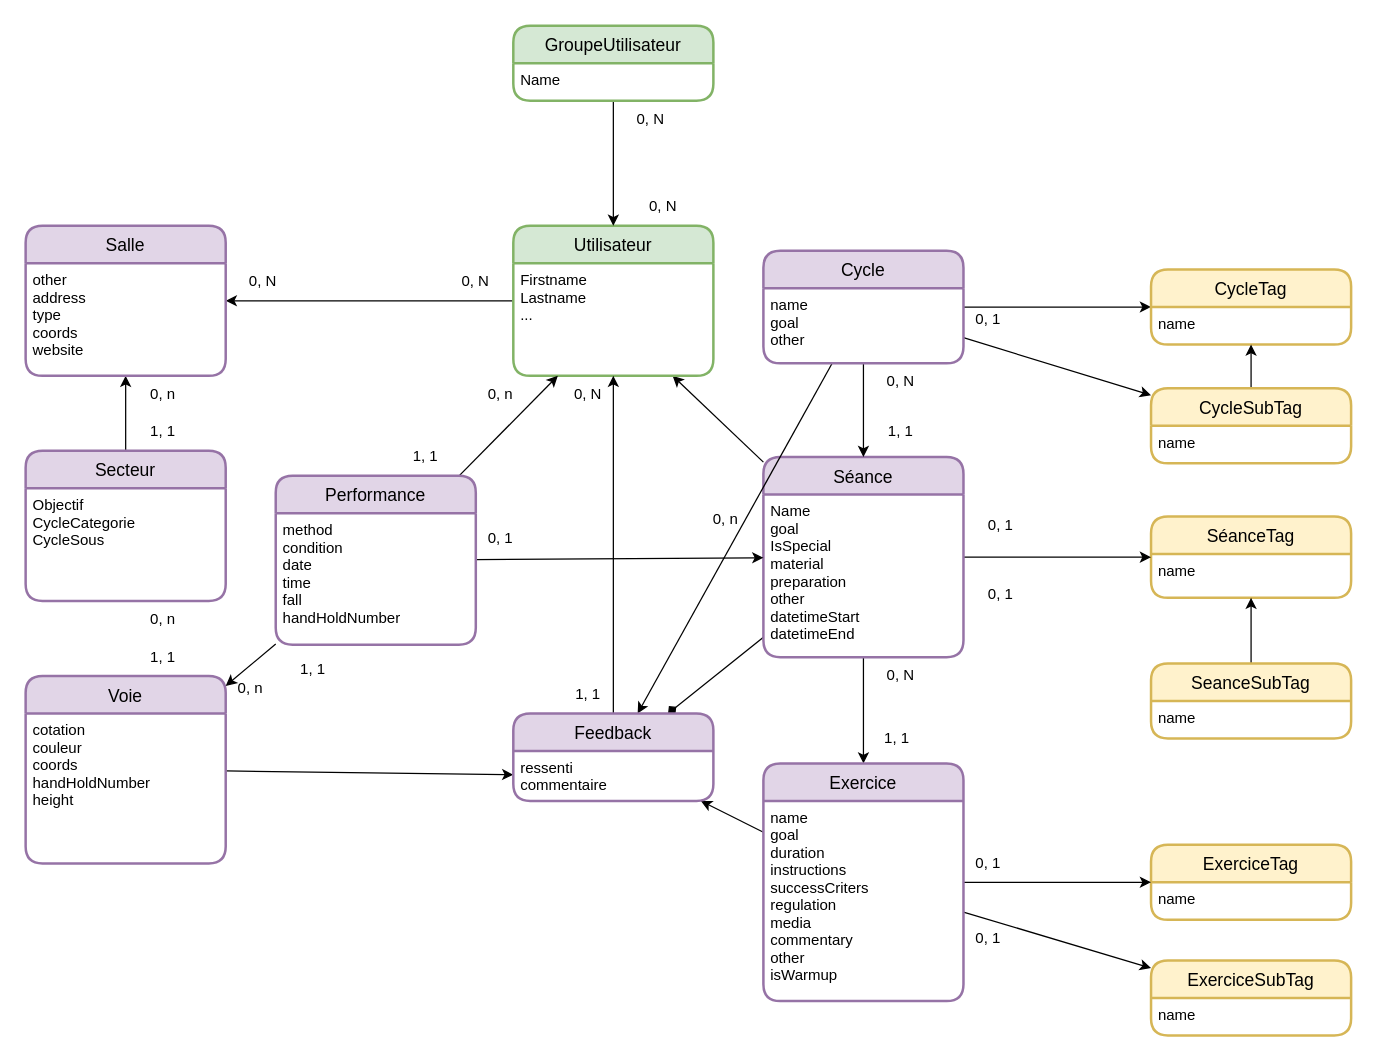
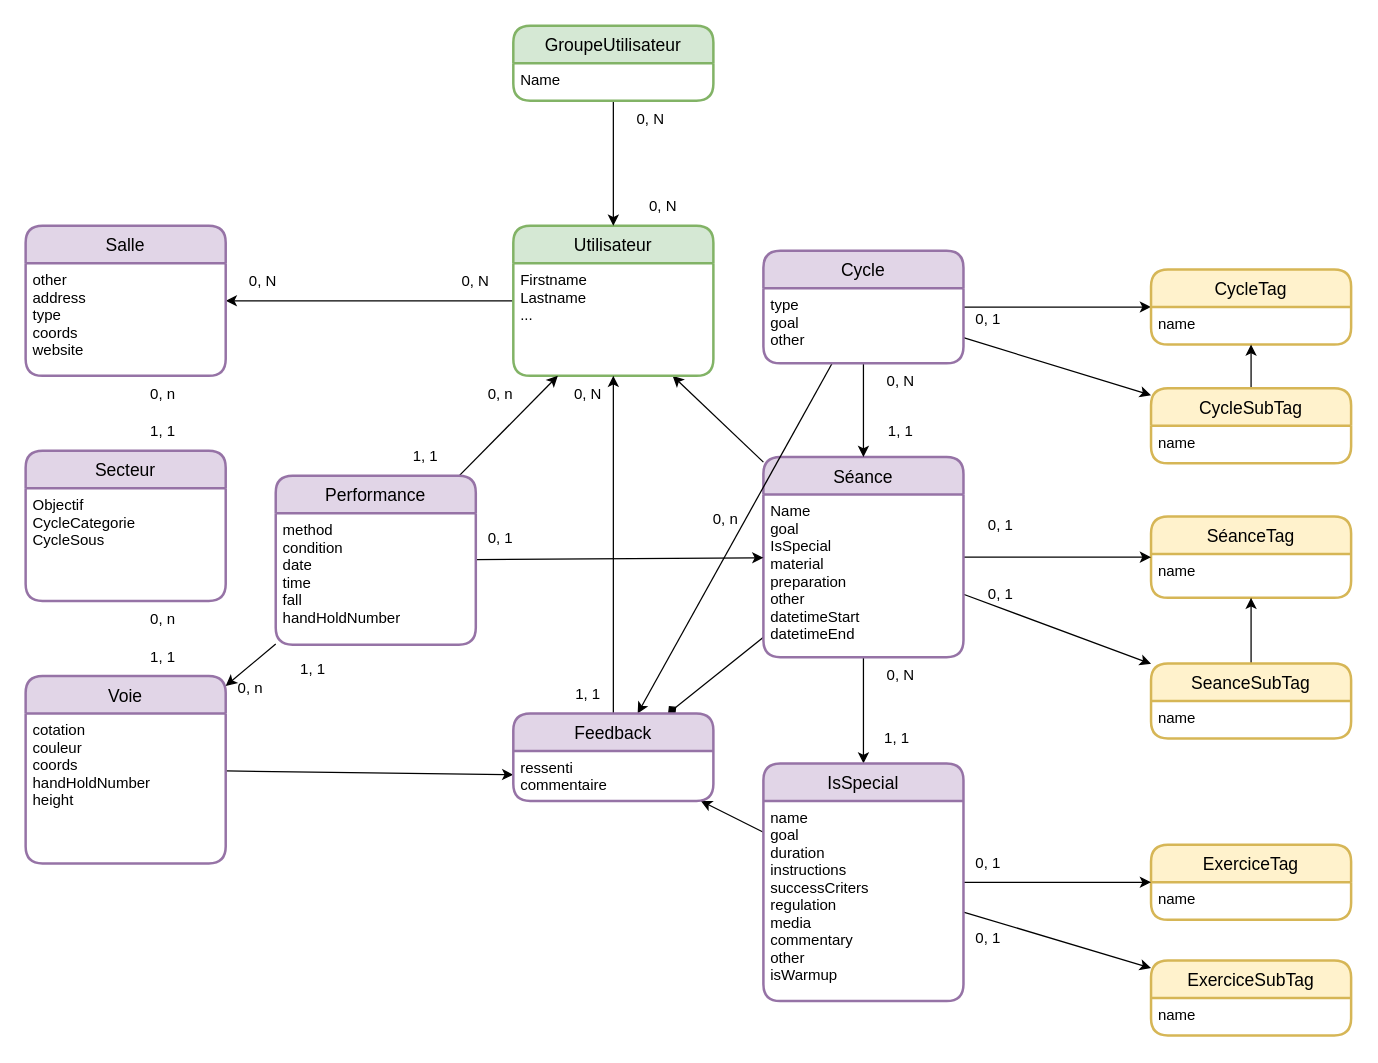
node "name goal other": label "name goal other" -> "type goal other"
edge "Secteur" -> "other address type coords website": removed
edge "Séance" -> "SeanceSubTag": added
node "Exercice": label "Exercice" -> "IsSpecial"
